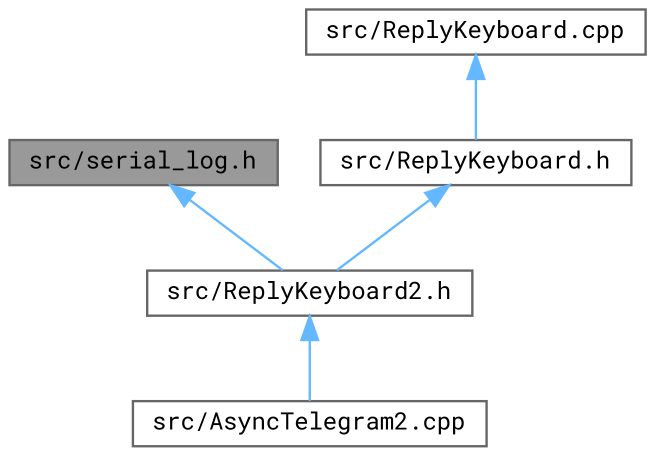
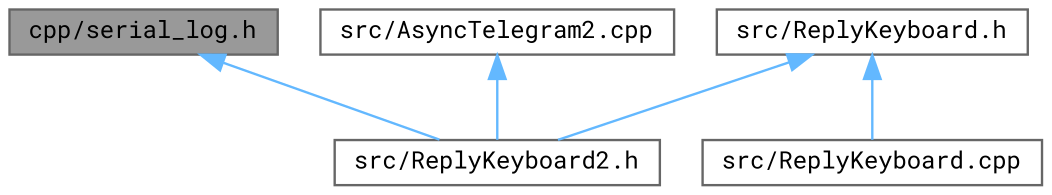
edge "src/ReplyKeyboard.h" -> "src/ReplyKeyboard.cpp": reversed
node "src/serial_log.h": label "src/serial_log.h" -> "cpp/serial_log.h"
edge "src/AsyncTelegram2.cpp" -> "src/ReplyKeyboard2.h": reversed
